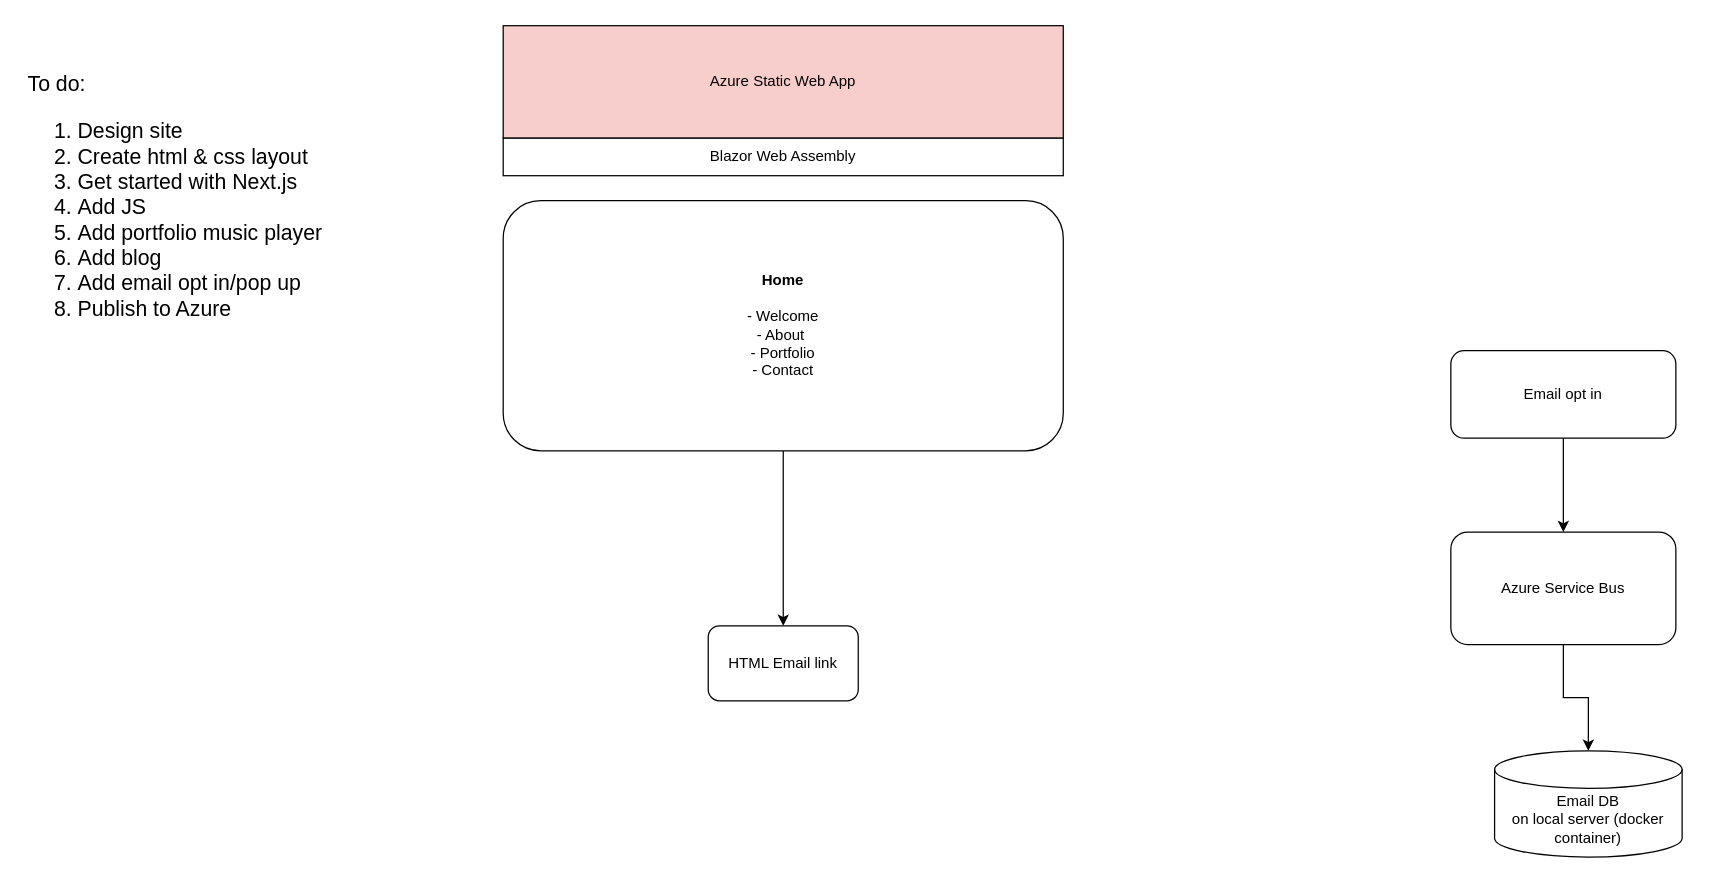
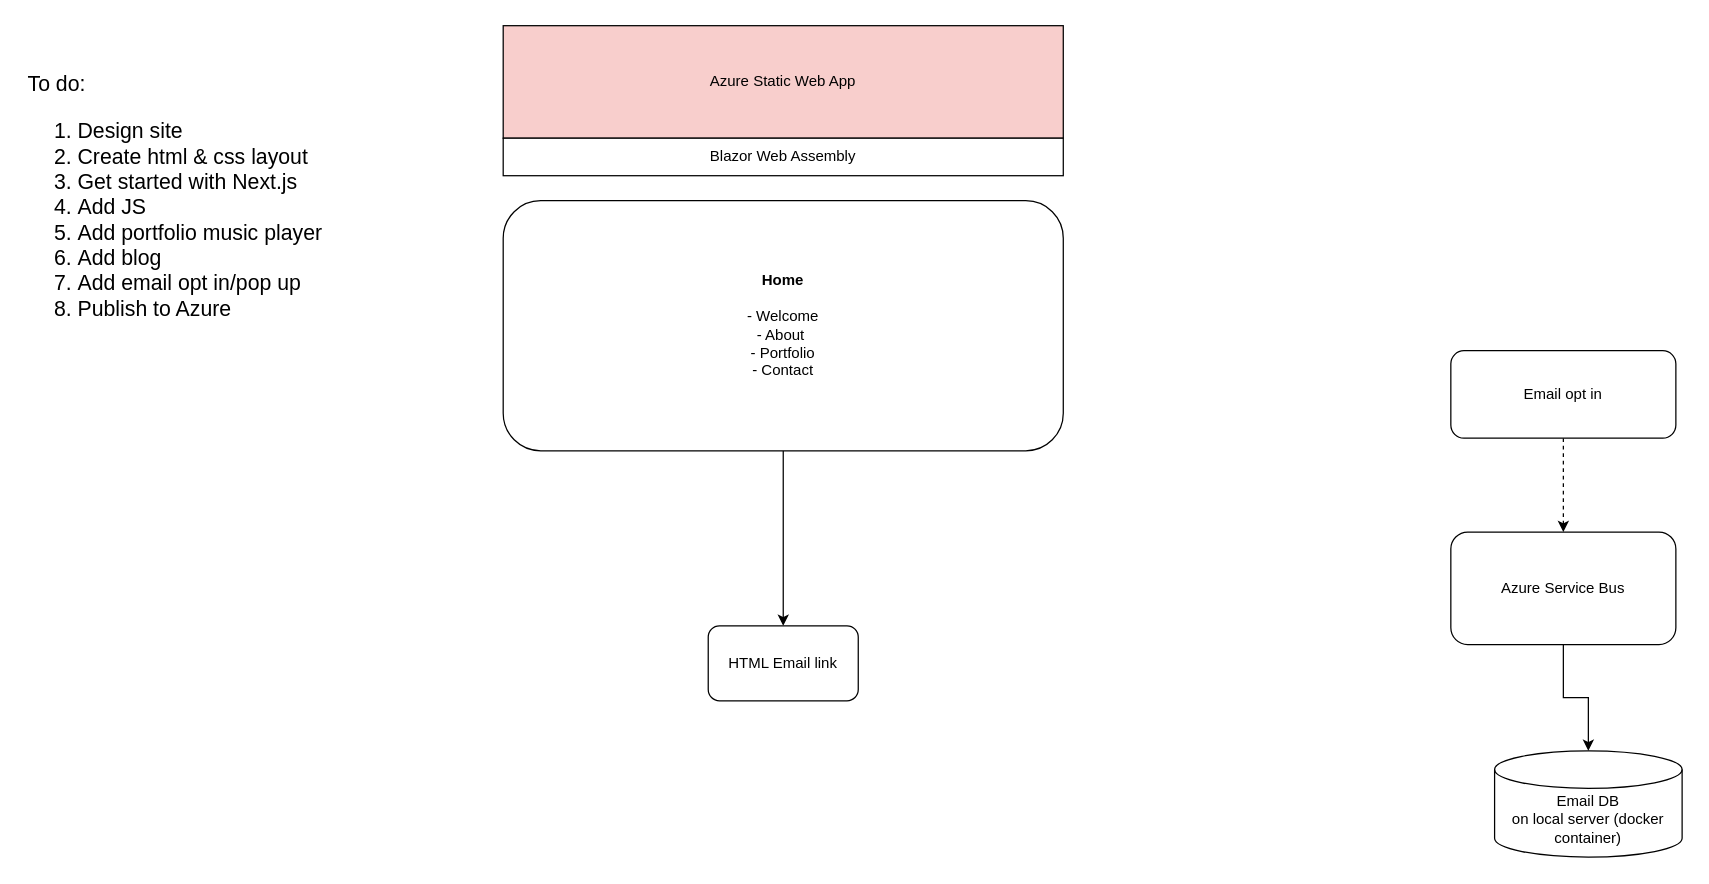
edge "Email opt in" -> "Azure Service Bus": style solid -> dashed
